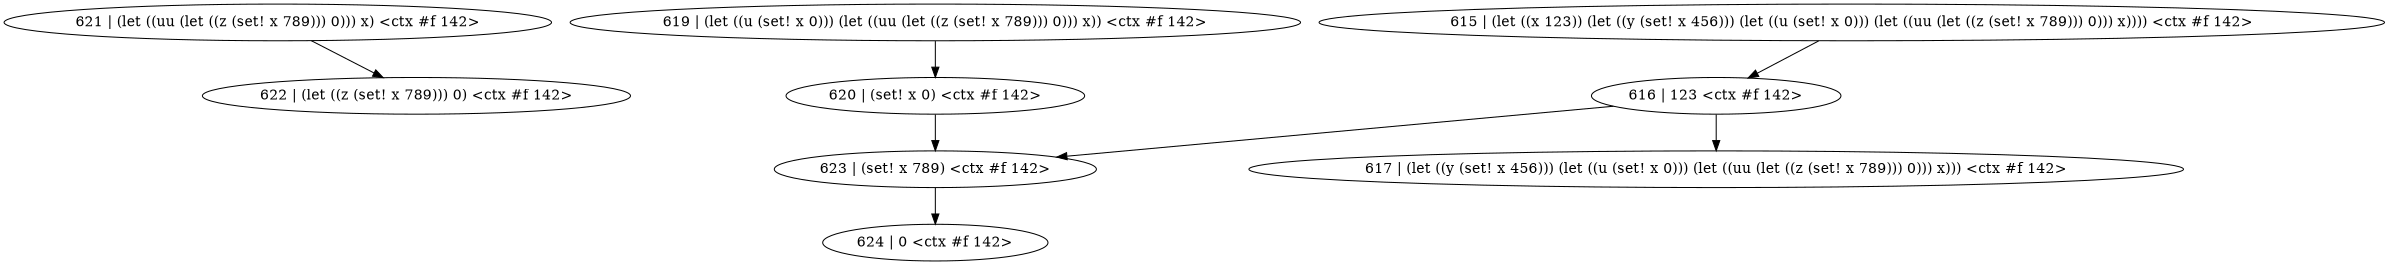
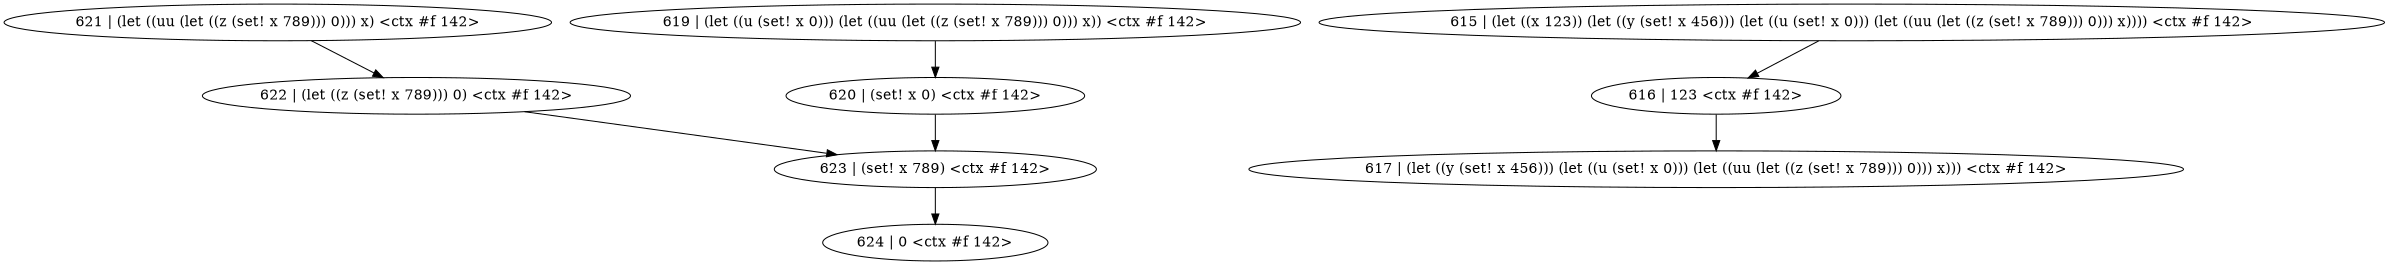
edge "616 | 123 <ctx #f 142>" -> "623 | (set! x 789) <ctx #f 142>": now "622 | (let ((z (set! x 789))) 0) <ctx #f 142>" -> "623 | (set! x 789) <ctx #f 142>"
